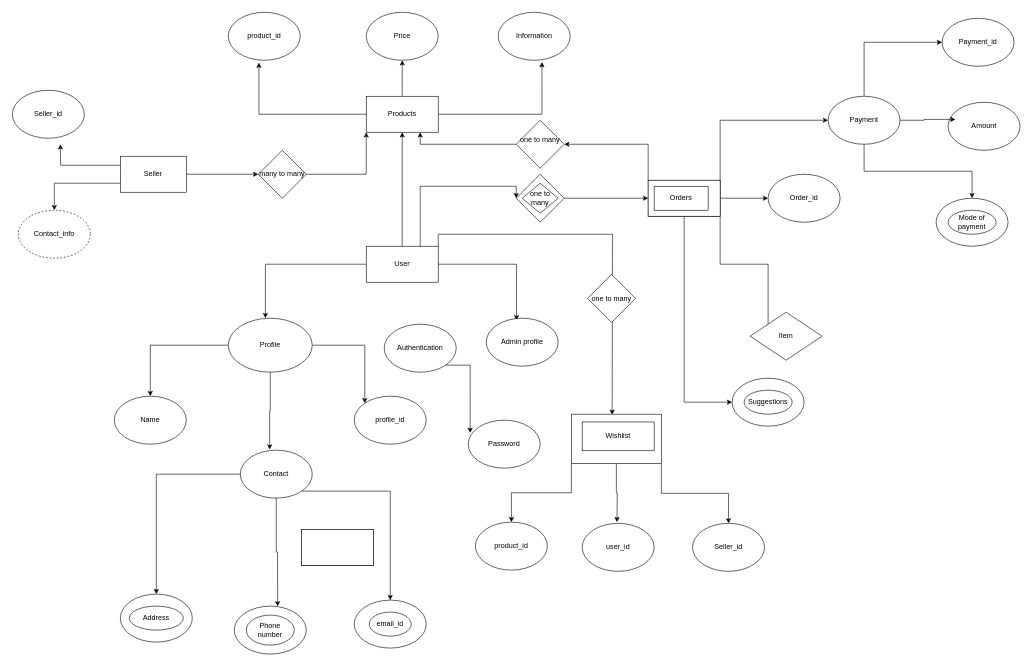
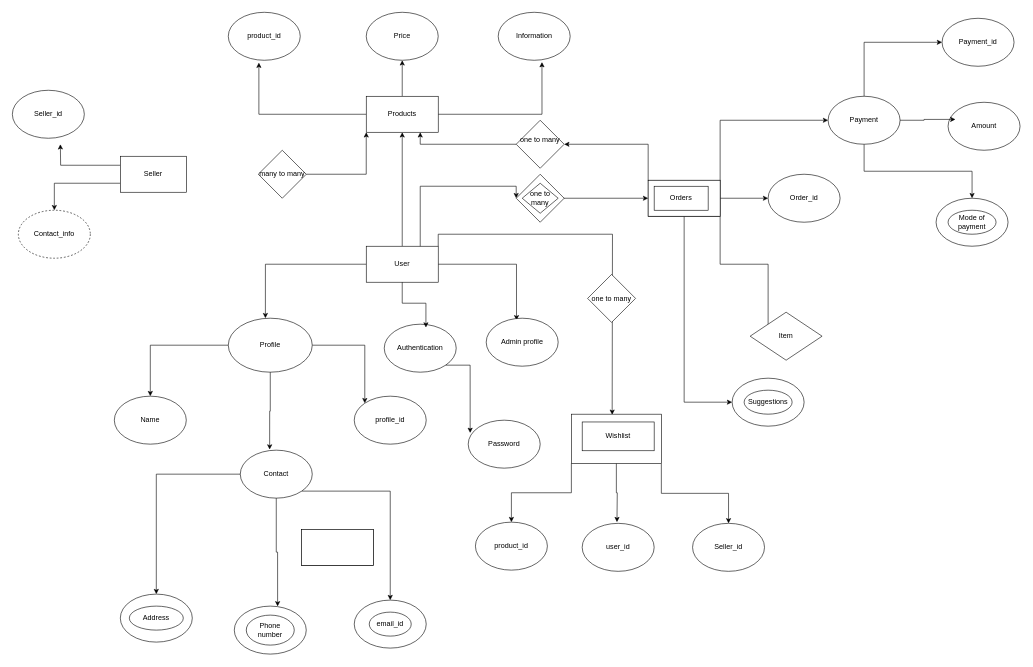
edge "Seller" -> "many to many": removed
edge "User" -> "Authentication": added
